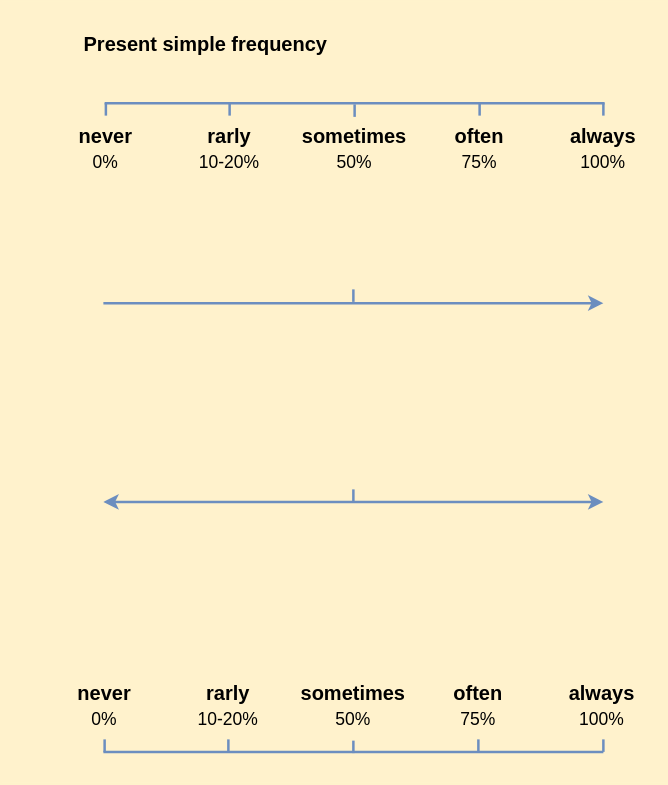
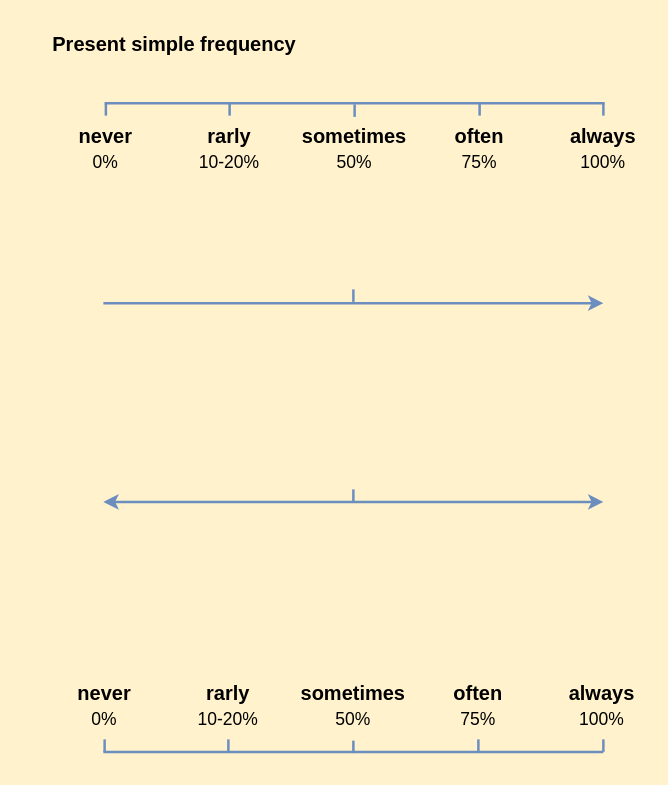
node "Present simple frequency": moved (206, 44) -> (174, 44)
